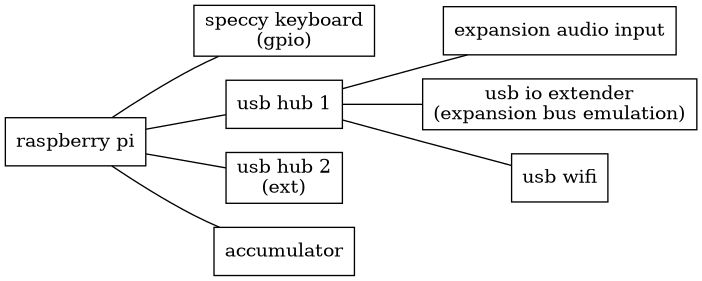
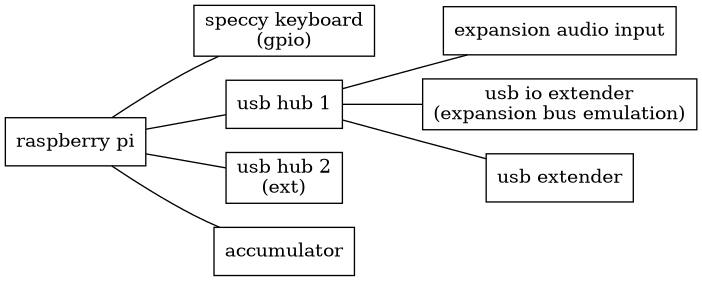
node "usb wifi": label "usb wifi" -> "usb extender"
